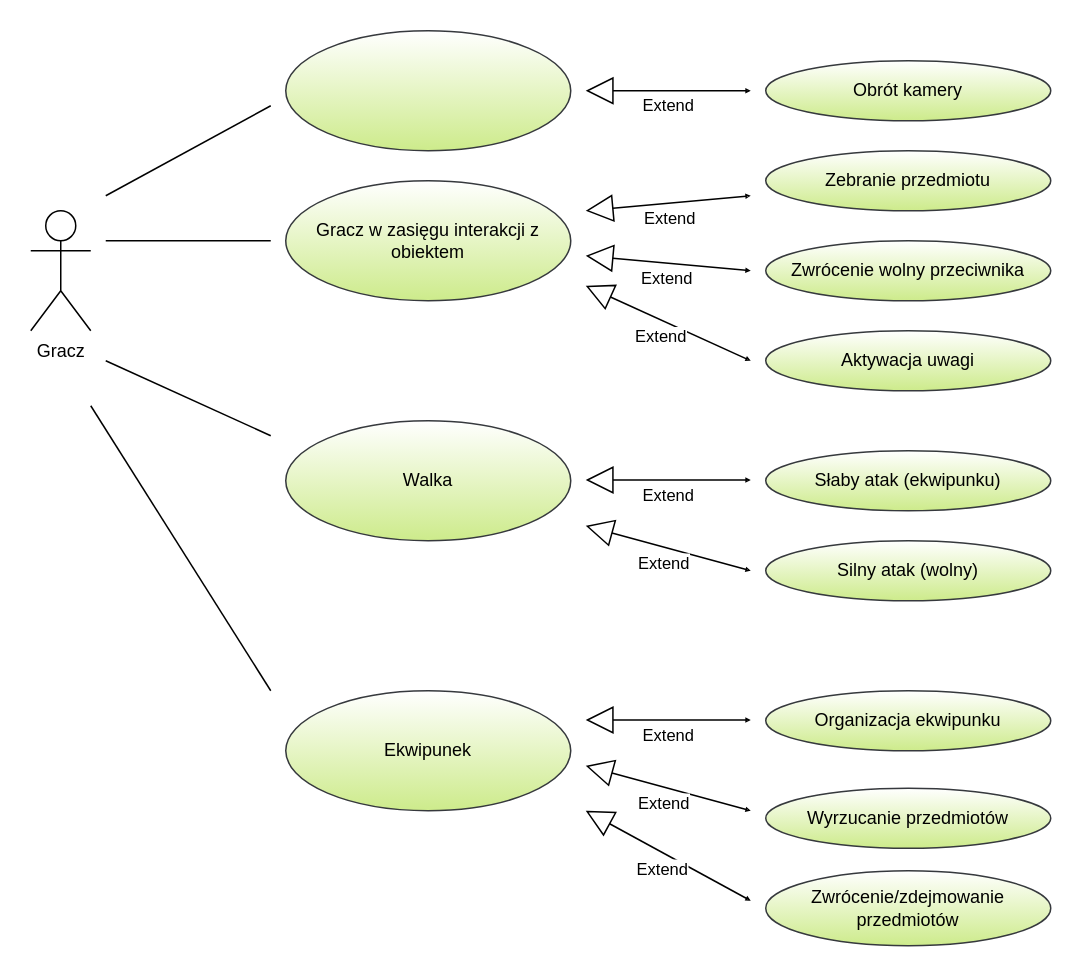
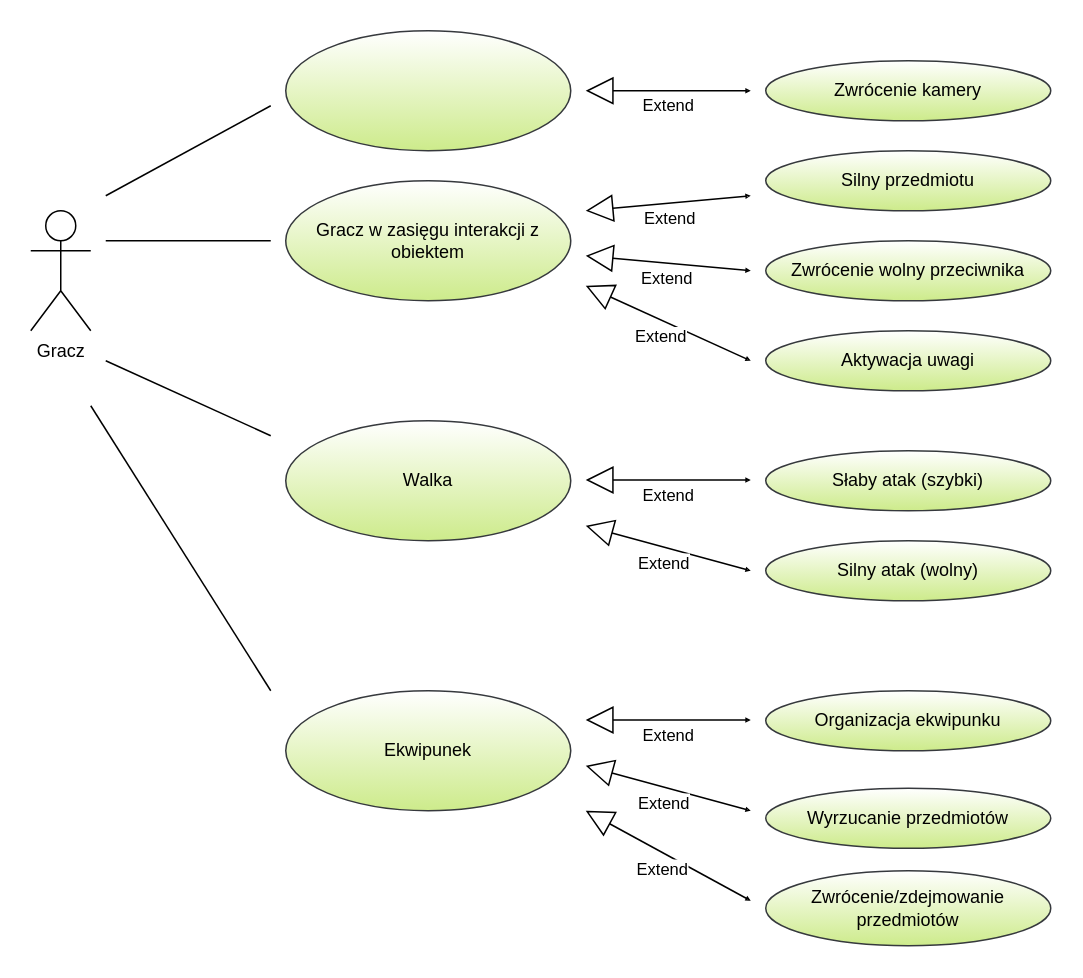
node "Obrót kamery": label "Obrót kamery" -> "Zwrócenie kamery"
node "Zebranie przedmiotu": label "Zebranie przedmiotu" -> "Silny przedmiotu"
node "Słaby atak (ekwipunku)": label "Słaby atak (ekwipunku)" -> "Słaby atak (szybki)"
